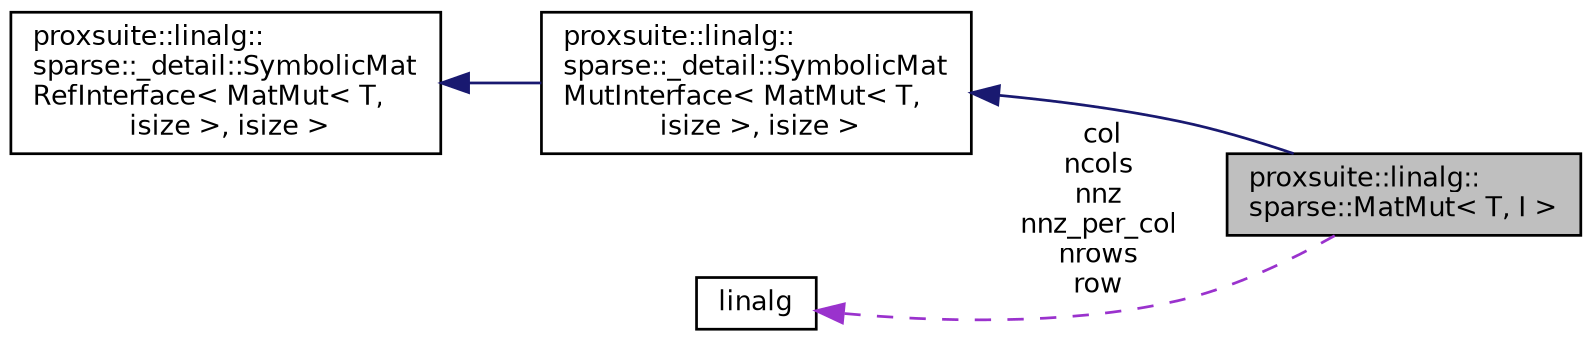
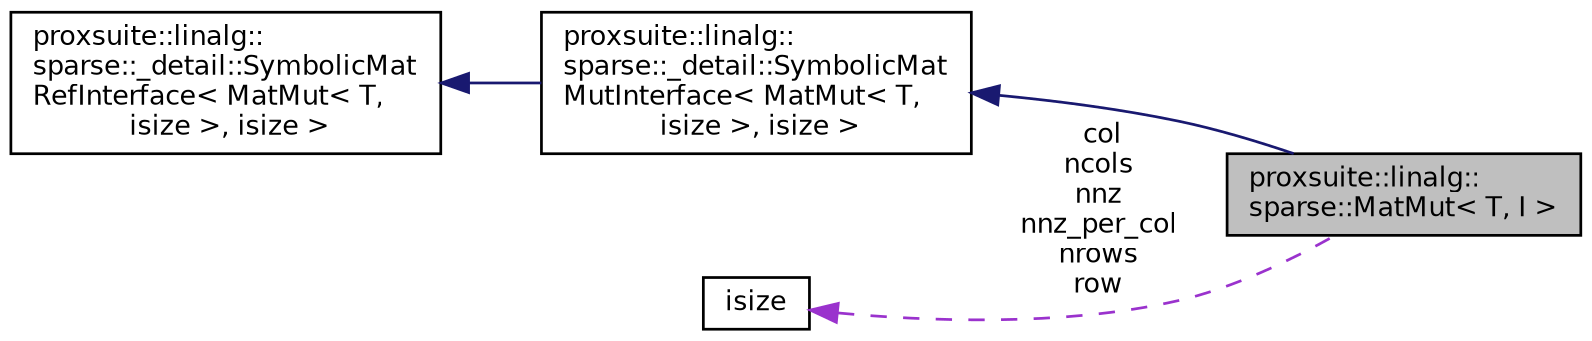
node "linalg": label "linalg" -> "isize"
